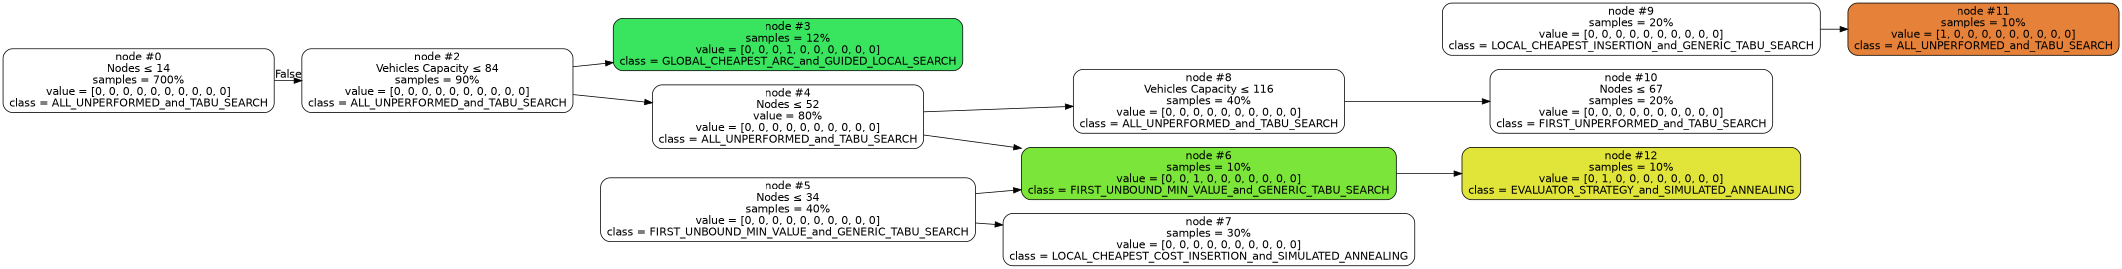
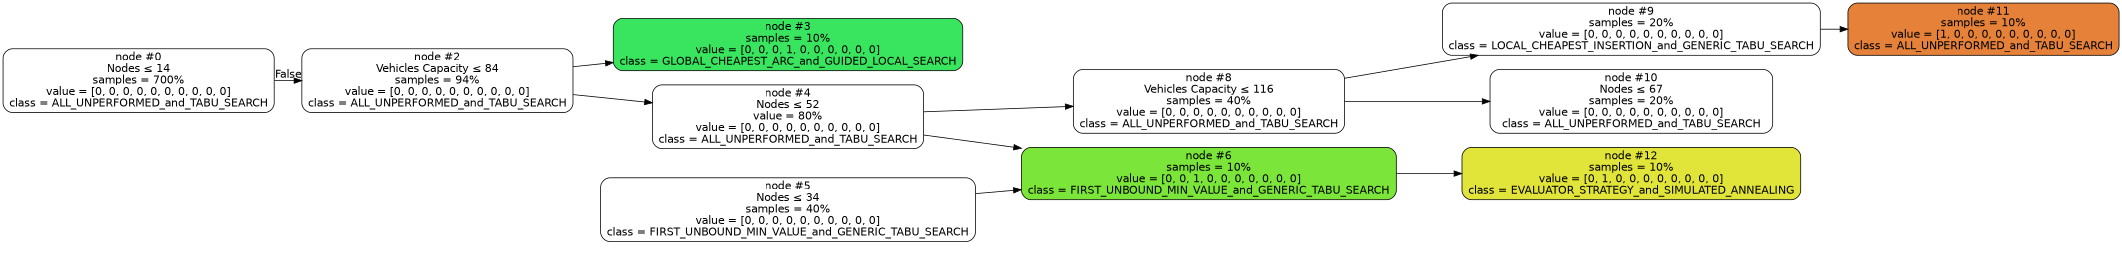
node "node #3": text "samples = 12%" -> "samples = 10%"
edge "node #8" -> "node #9": added
node "node #2": text "samples = 90%" -> "samples = 94%"
node "node #10": text "class = FIRST_UNPERFORMED_and_TABU_SEARCH" -> "class = ALL_UNPERFORMED_and_TABU_SEARCH"
node "node #7": removed
